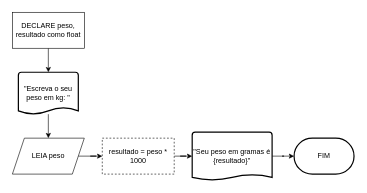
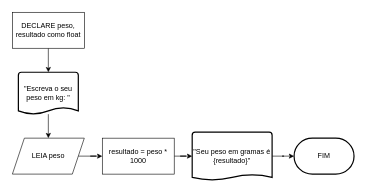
node "resultado = peso * 1000": style dashed -> solid
